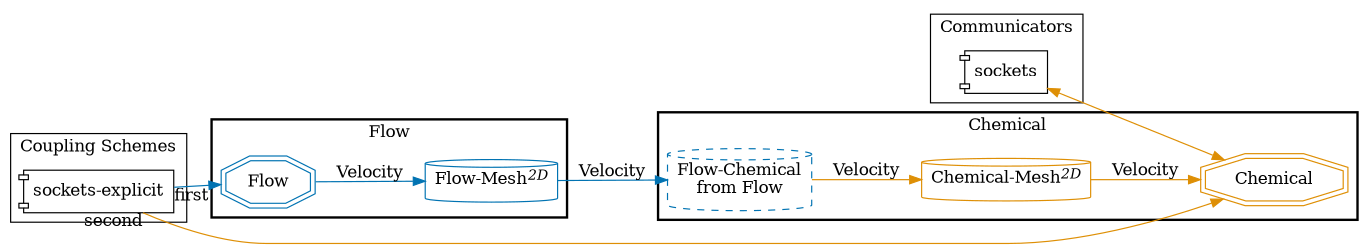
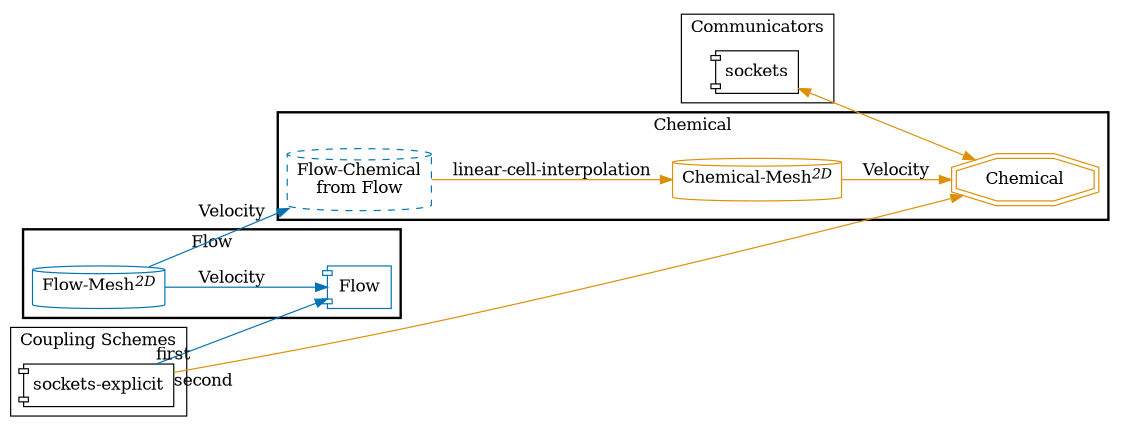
edge "Flow-Chemical from Flow" -> "Chemical-Mesh": label "Velocity" -> "linear-cell-interpolation"
node "Flow": shape doubleoctagon -> component
edge "Flow" -> "Flow-Mesh": reversed
